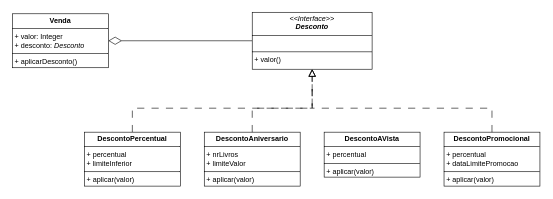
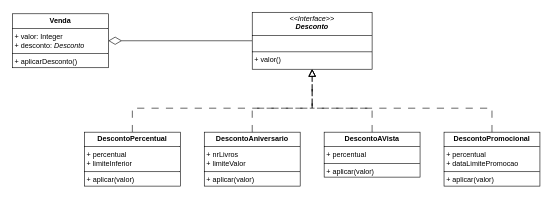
edge "DescontoAVista + percentual + aplicar(valor)" -> "<<Interface>> Desconto + valor()": added
